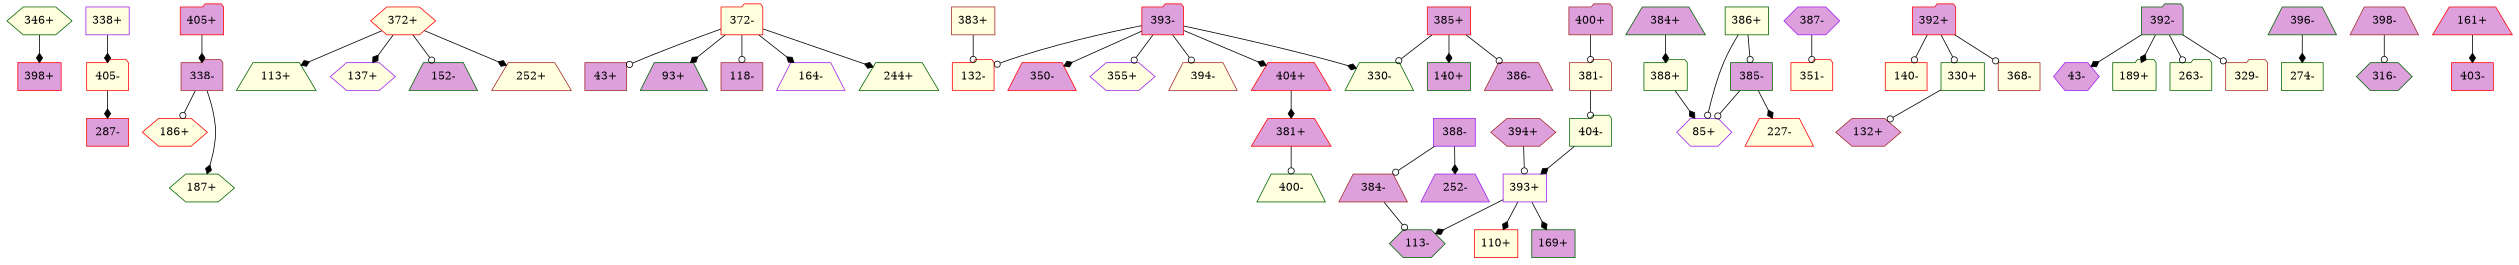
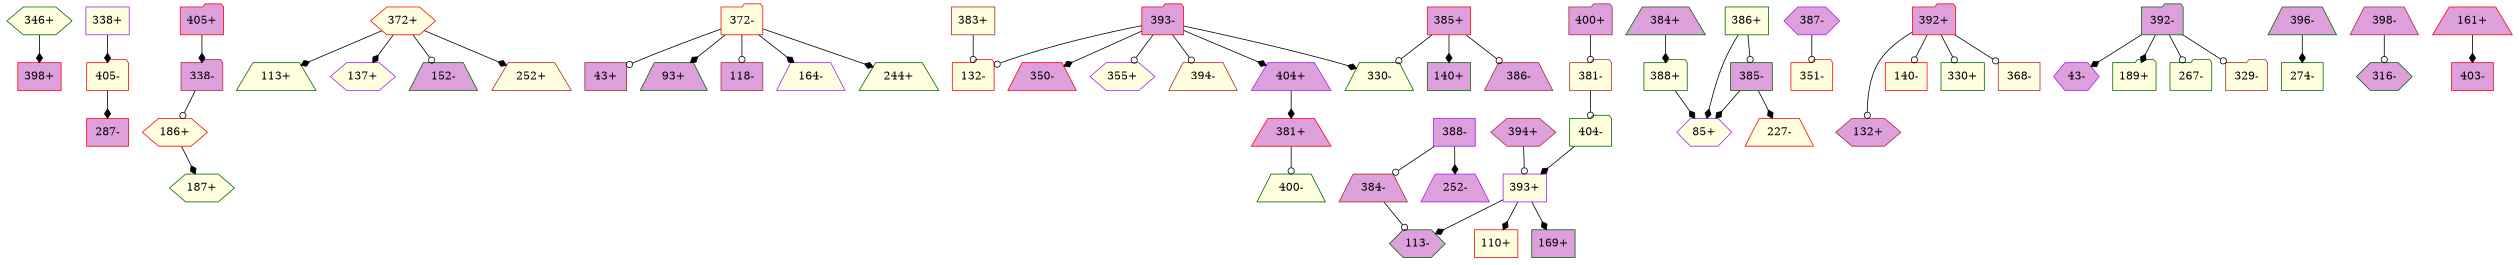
edge "386+" -> "85+": arrowhead odot -> diamond
node "404+": color red -> purple
node "263-": label "263-" -> "267-"
edge "385-" -> "85+": arrowhead odot -> diamond
edge "330+" -> "132+": now "392+" -> "132+"
edge "338-" -> "187+": now "186+" -> "187+"
